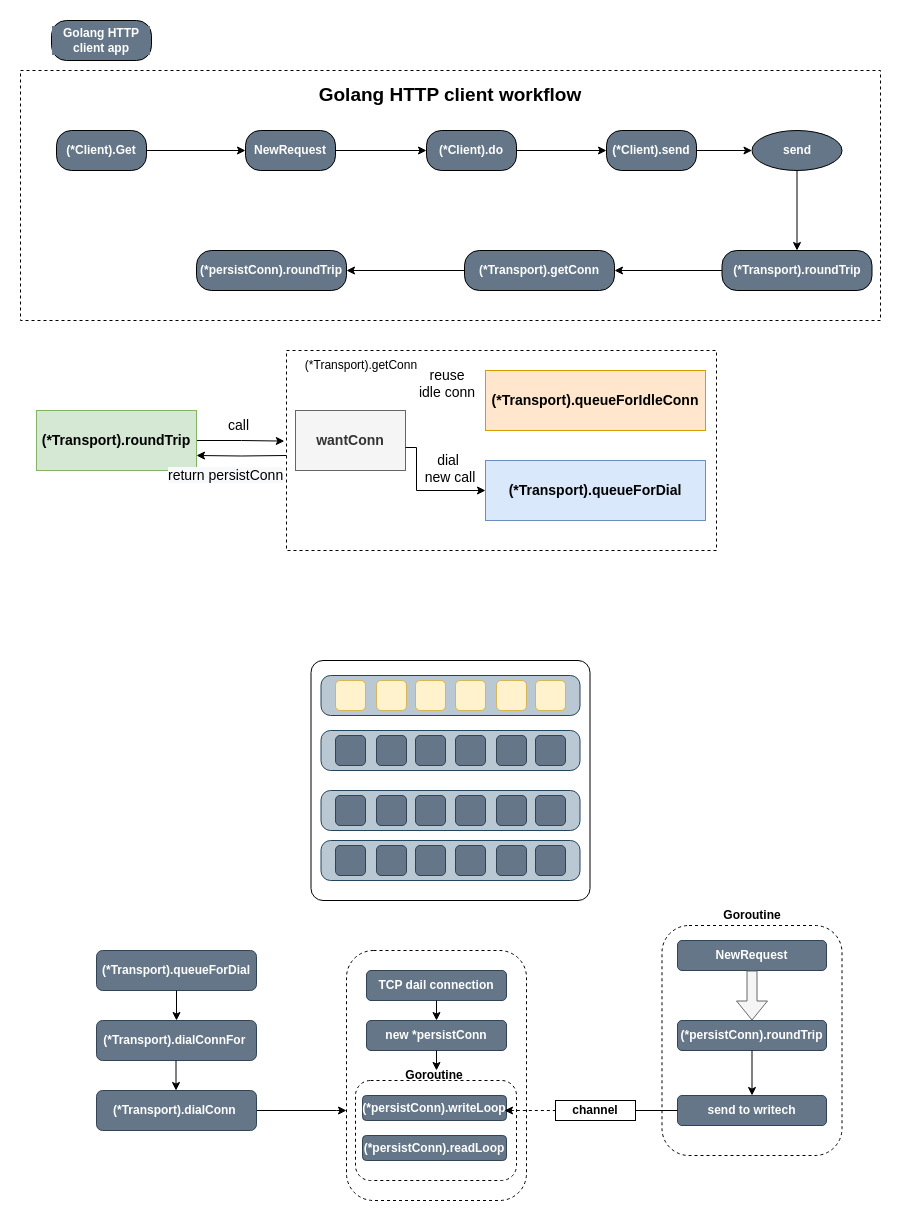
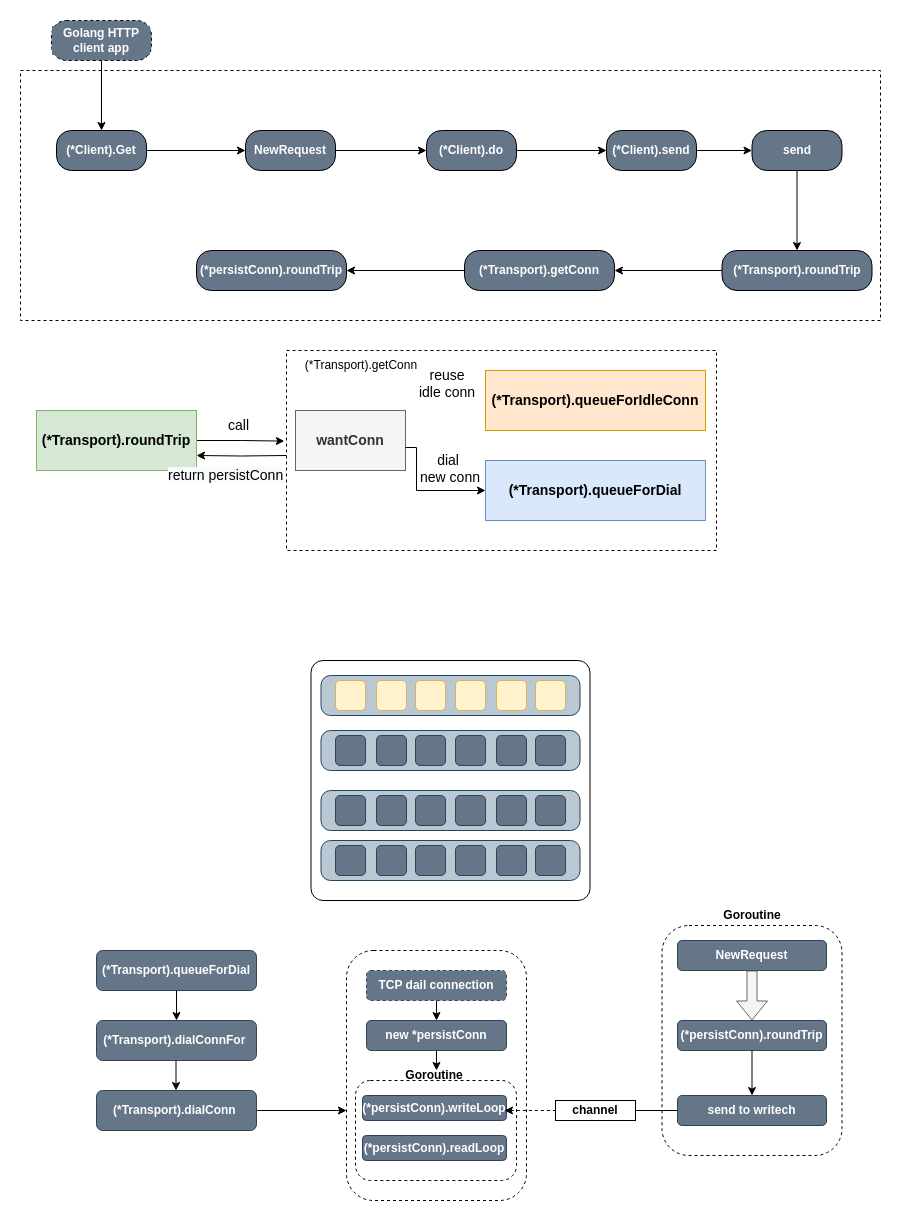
node "Golang HTTP client app": style solid -> dashed
edge "Golang HTTP client app" -> "(*Client).Get": added
node "Golang HTTP client workflow": removed
node "send": shape ellipse -> rounded rectangle
node "dial new call": label "dial new call" -> "dial new conn"
node "TCP dail connection": style solid -> dashed
